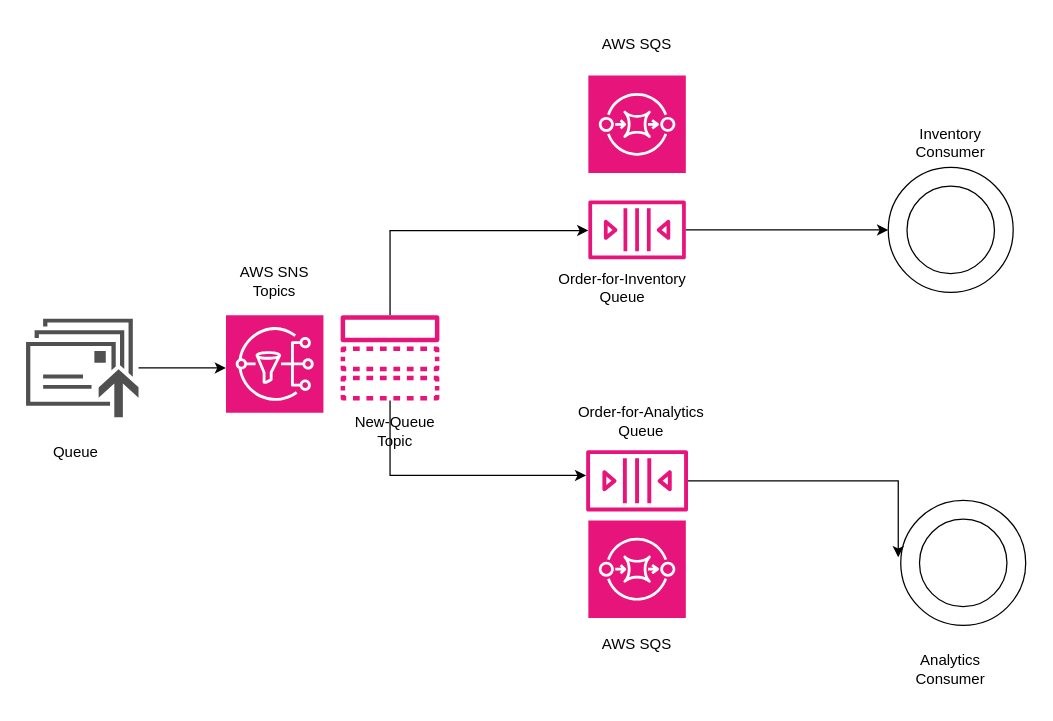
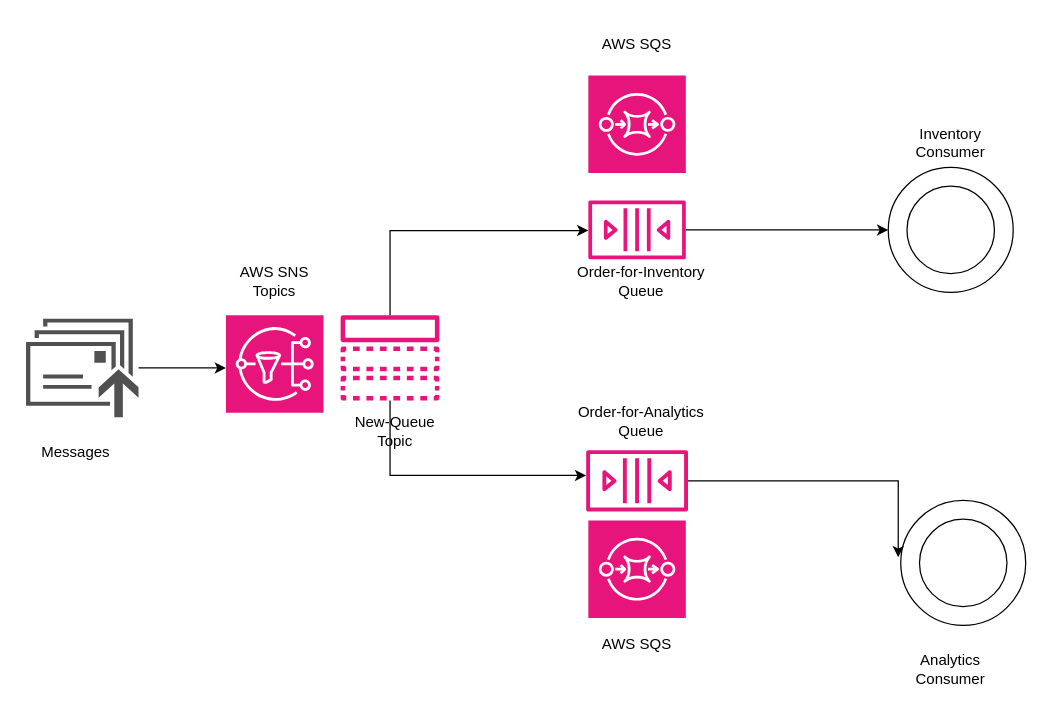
node "Order-for-Inventory Queue": moved (623, 288) -> (641, 282)
node "Queue": label "Queue" -> "Messages"
